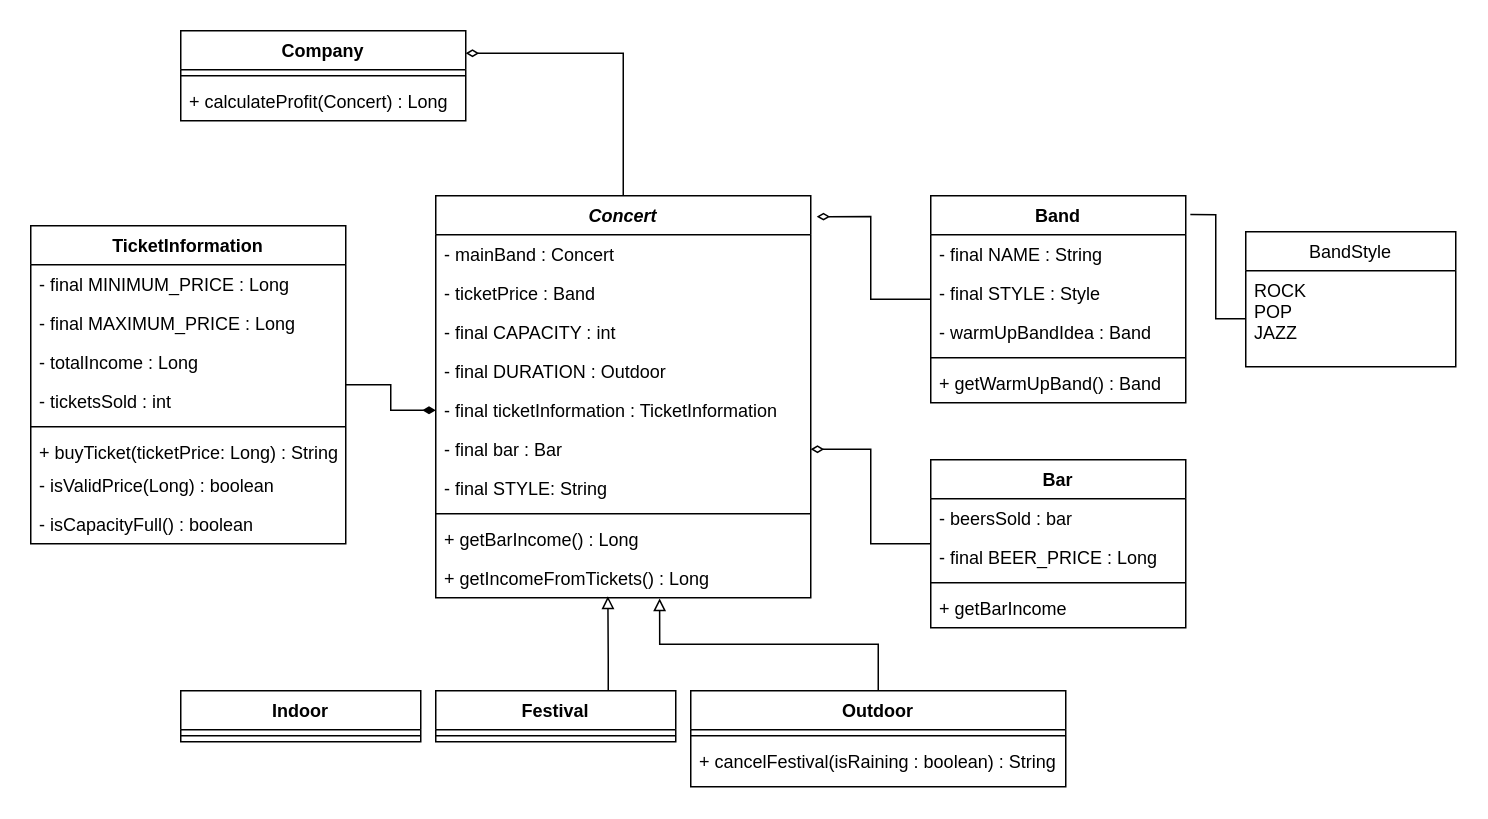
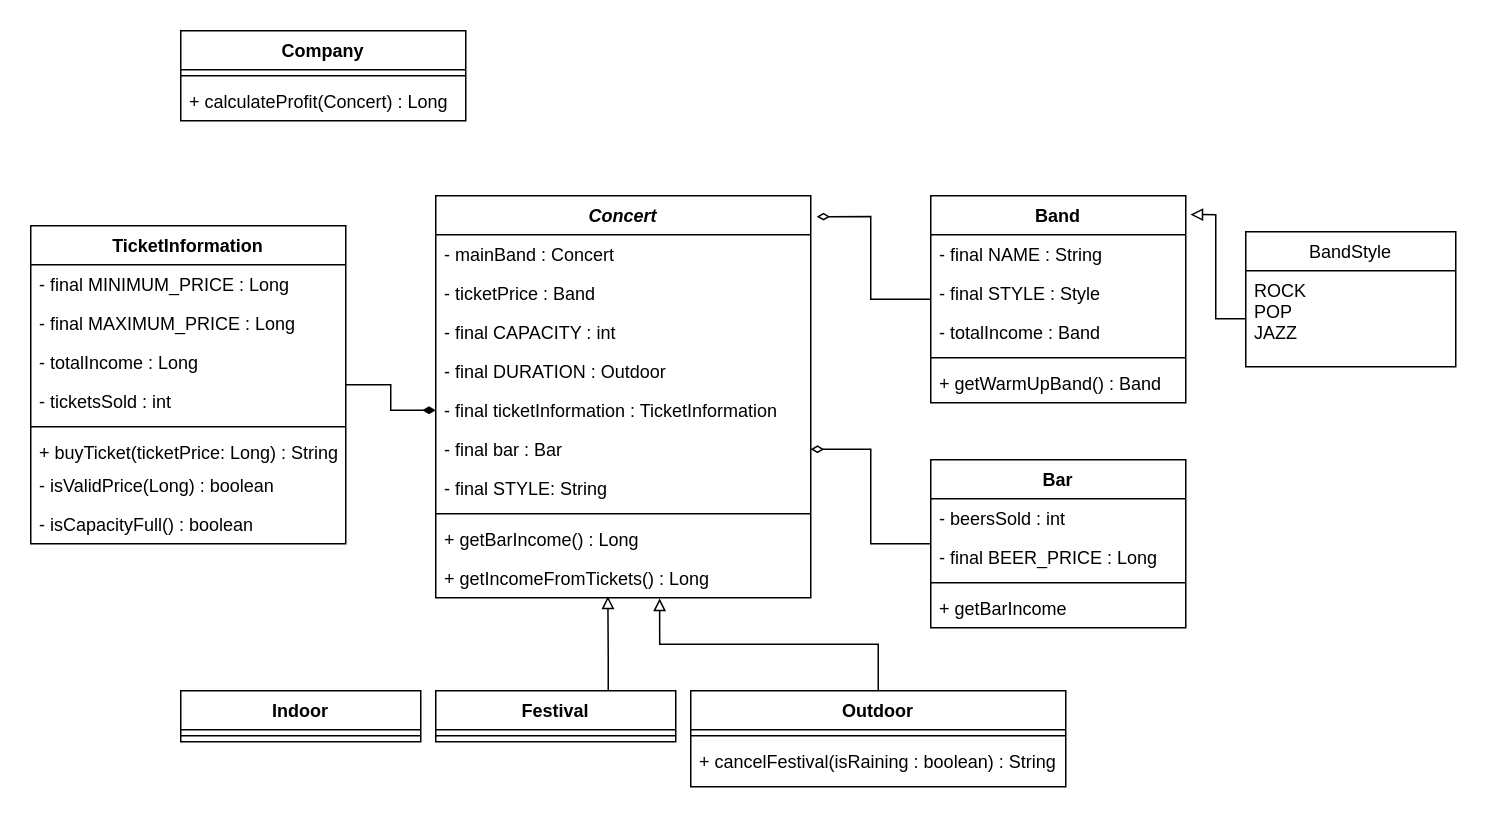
edge "Concert" -> "Company": removed
edge "Band" -- "ROCK POP JAZZ": arrowhead none -> block
node "- warmUpBandIdea : Band": label "- warmUpBandIdea : Band" -> "- totalIncome : Band"
node "- beersSold : bar": label "- beersSold : bar" -> "- beersSold : int"
